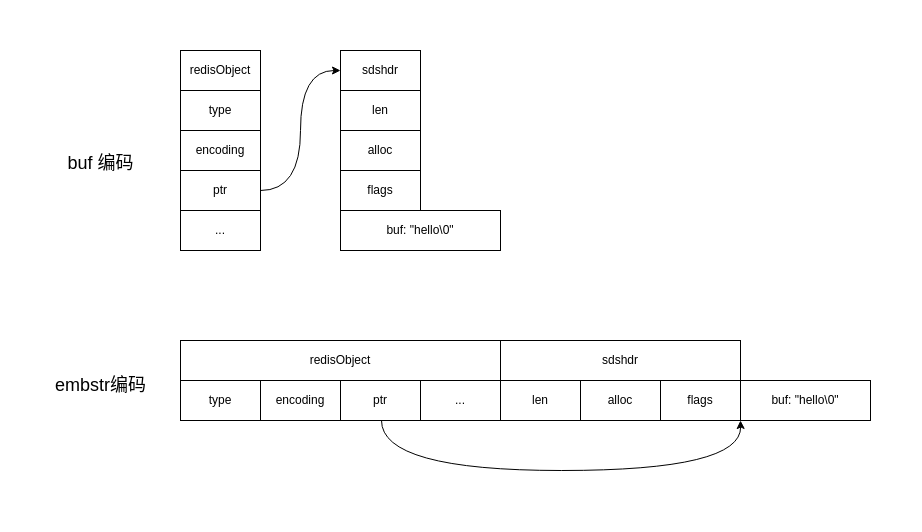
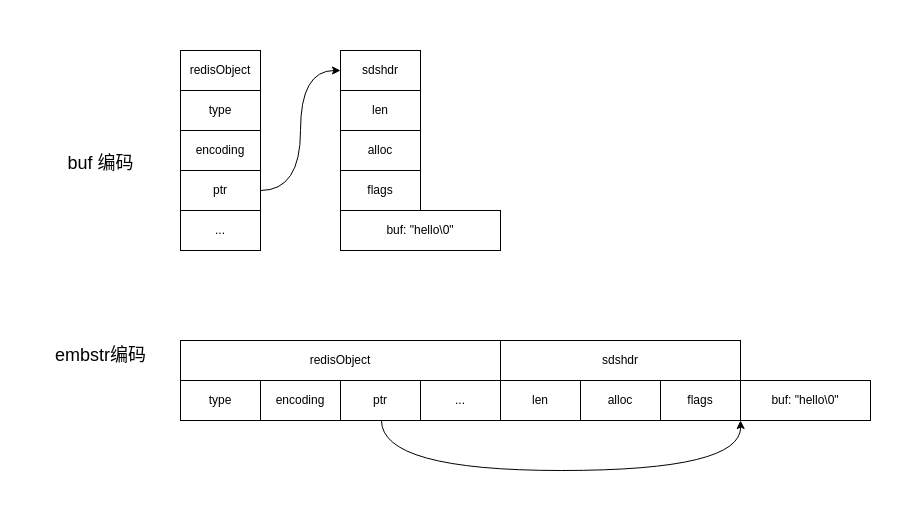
node "embstr编码": moved (101, 386) -> (101, 356)
